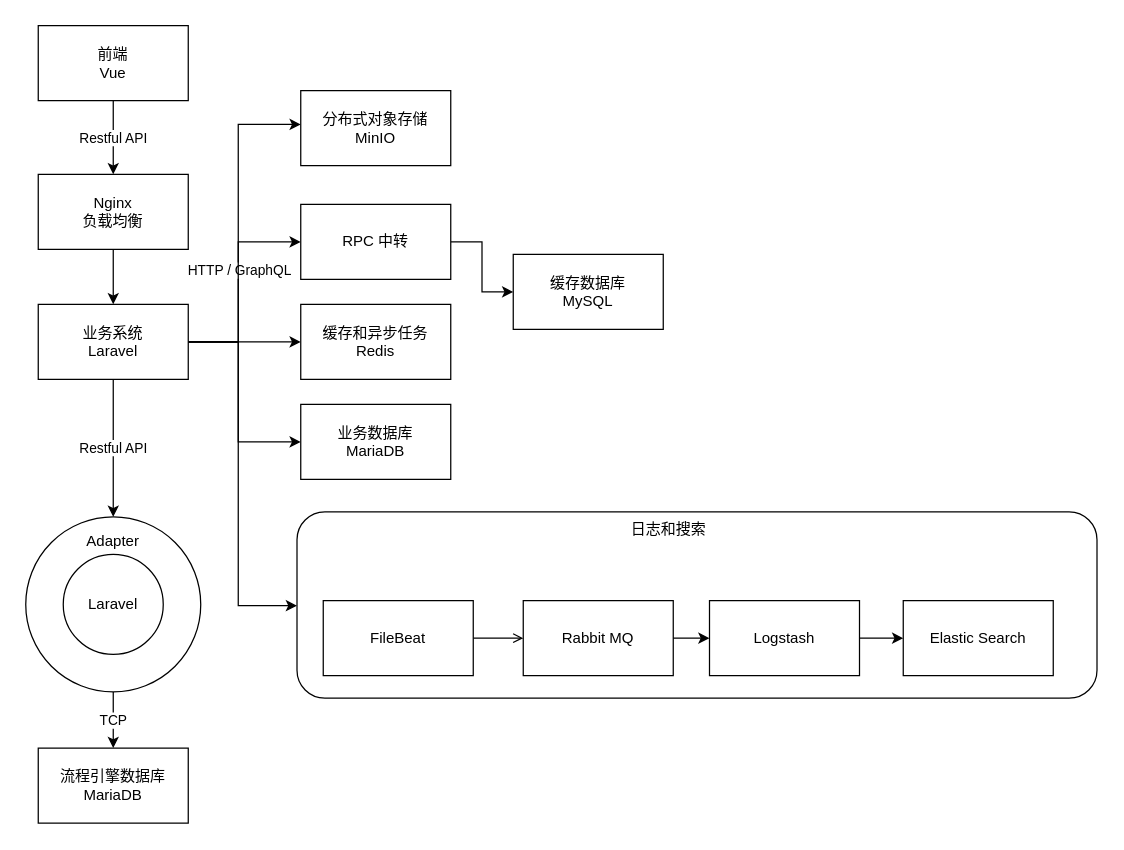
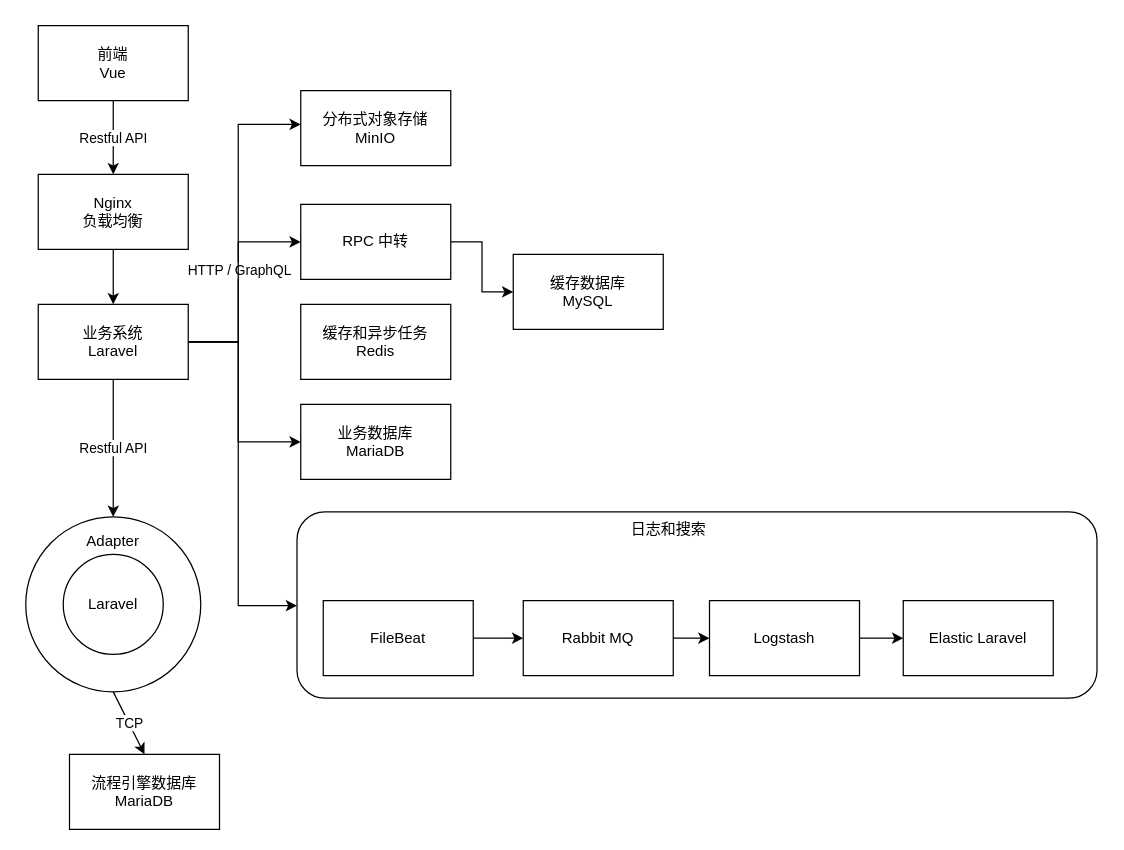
edge "业务系统 Laravel" -> "缓存和异步任务 Redis": removed
edge "FileBeat" -> "Rabbit MQ": arrowhead open -> classic
node "Elastic Search": label "Elastic Search" -> "Elastic Laravel"
node "流程引擎数据库 MariaDB": moved (113, 786) -> (144, 792)
